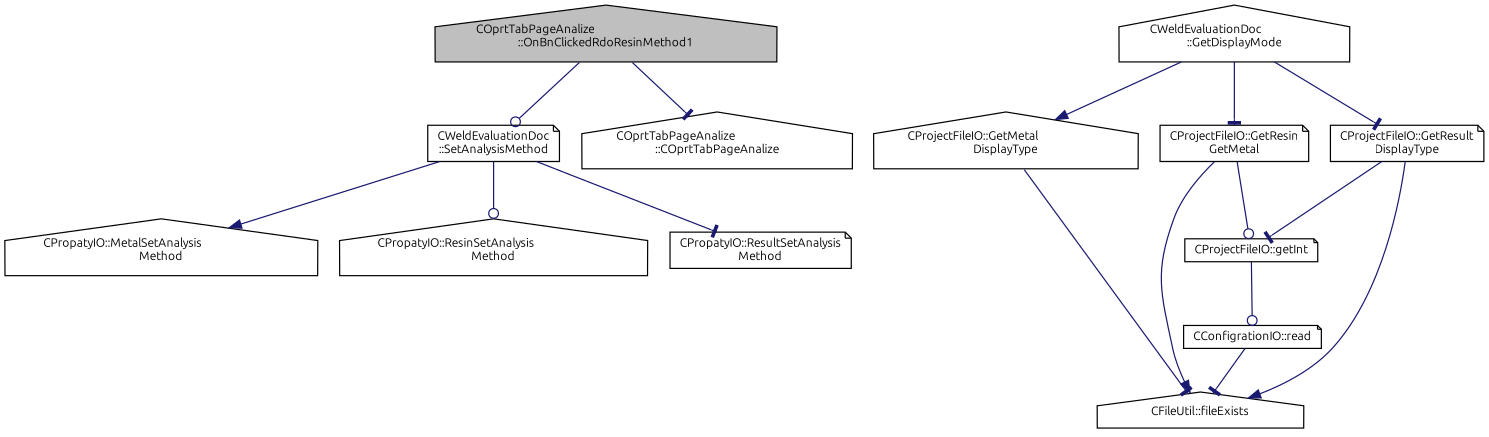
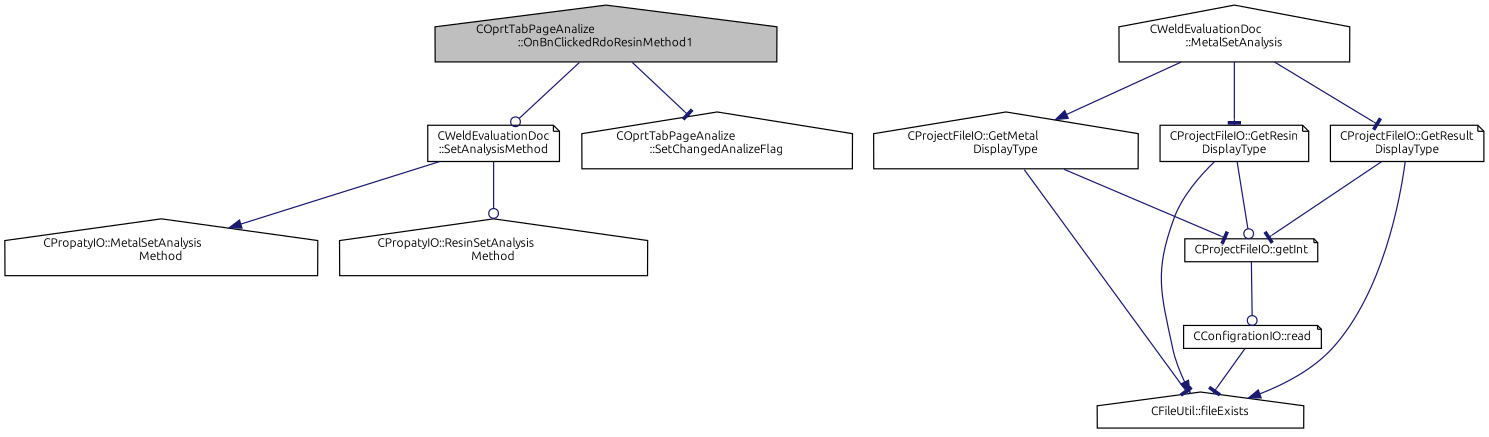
node "CWeldEvaluationDoc ::GetDisplayMode": label "CWeldEvaluationDoc ::GetDisplayMode" -> "CWeldEvaluationDoc ::MetalSetAnalysis"
node "COprtTabPageAnalize ::COprtTabPageAnalize": label "COprtTabPageAnalize ::COprtTabPageAnalize" -> "COprtTabPageAnalize ::SetChangedAnalizeFlag"
node "CProjectFileIO::GetResin GetMetal": label "CProjectFileIO::GetResin GetMetal" -> "CProjectFileIO::GetResin DisplayType"
edge "CProjectFileIO::GetMetal DisplayType" -> "CProjectFileIO::getInt": added
node "CPropatyIO::ResultSetAnalysis Method": removed
